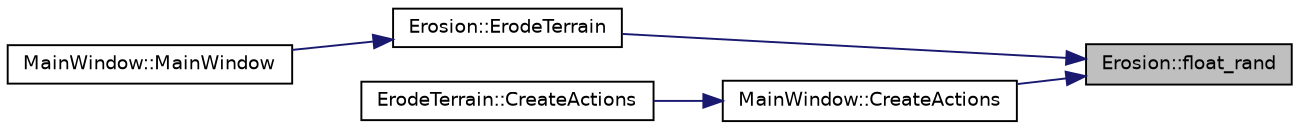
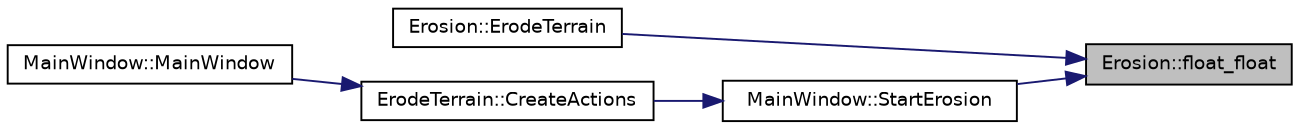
edge "MainWindow::MainWindow" -> "Erosion::ErodeTerrain": now "MainWindow::MainWindow" -> "ErodeTerrain::CreateActions"
node "Erosion::float_rand": label "Erosion::float_rand" -> "Erosion::float_float"
node "MainWindow::CreateActions": label "MainWindow::CreateActions" -> "MainWindow::StartErosion"
